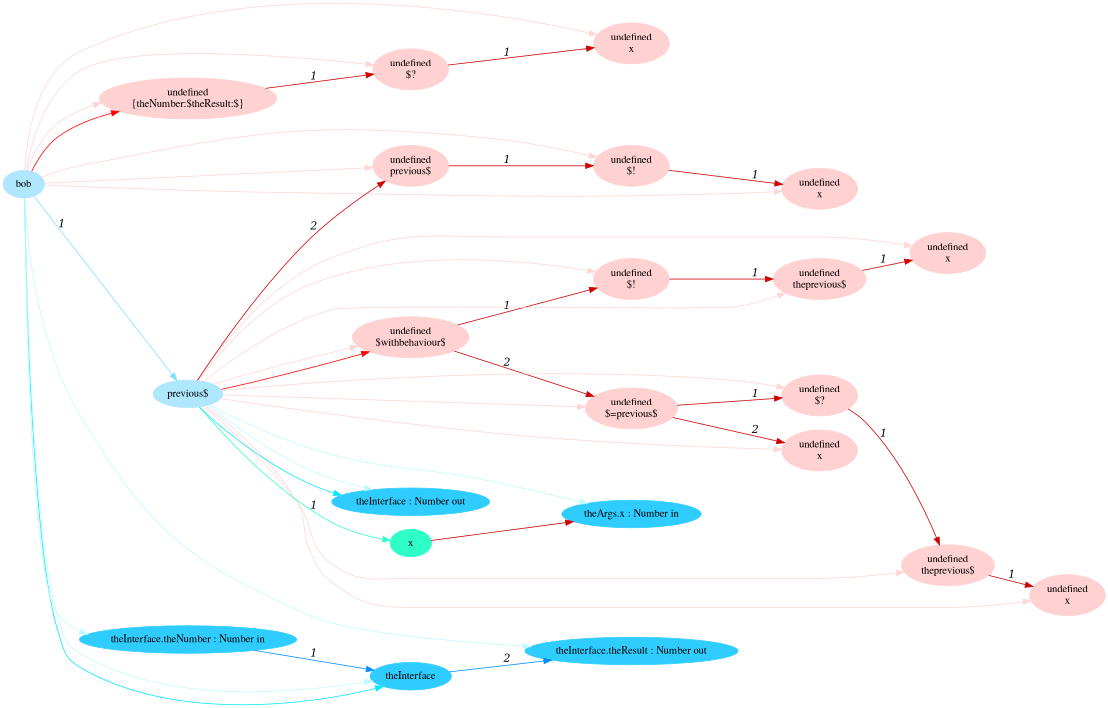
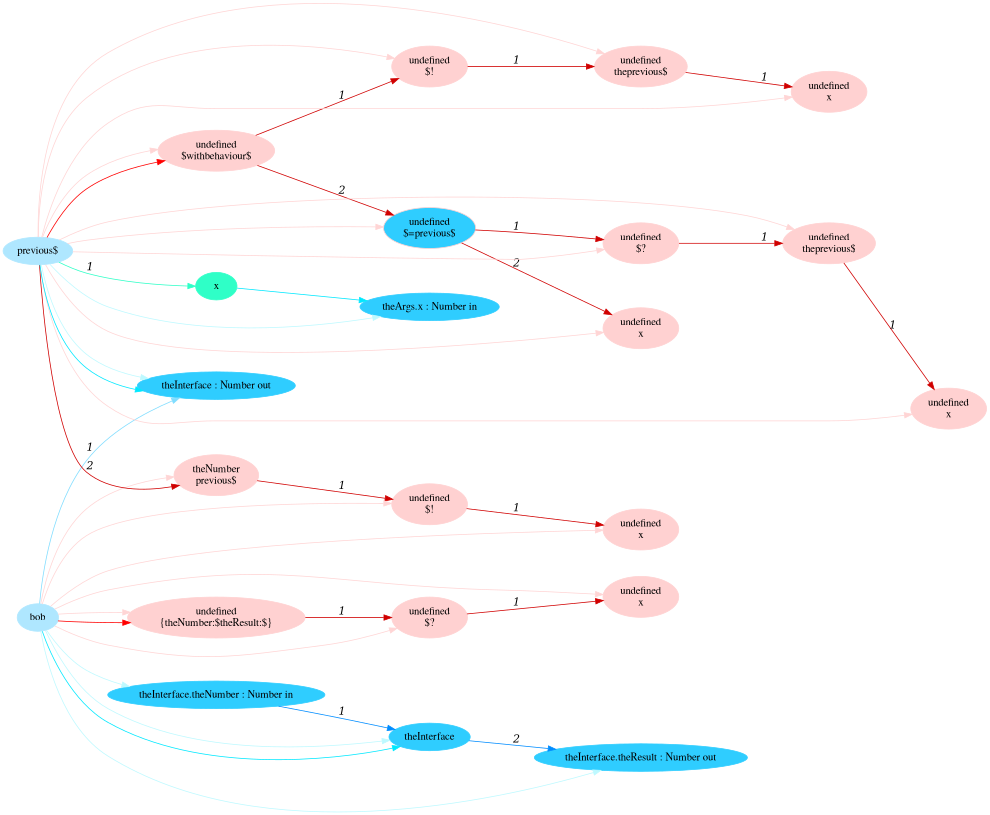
node "undefined previous$": label "undefined previous$" -> "theNumber previous$"
edge "bob" -> "previous$": now "bob" -> "theInterface : Number out"
node "undefined $=previous$": fillcolor #ffd1d1 -> #2fcdff
edge "x" -> "theArgs.x : Number in": color #d00000 -> #00e8ff
